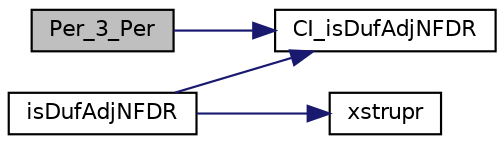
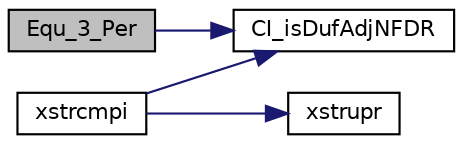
node "Per_3_Per": label "Per_3_Per" -> "Equ_3_Per"
node "isDufAdjNFDR": label "isDufAdjNFDR" -> "xstrcmpi"
